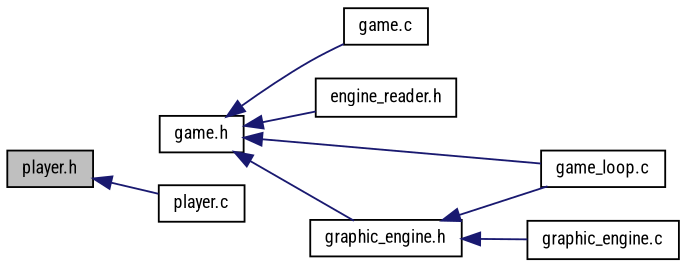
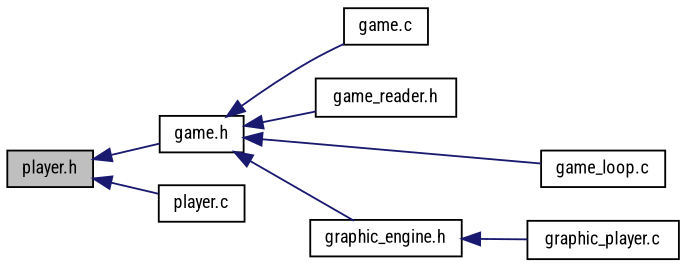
node "engine_reader.h": label "engine_reader.h" -> "game_reader.h"
edge "game.h" -> "player.h": added
edge "game_loop.c" -> "graphic_engine.h": removed
node "graphic_engine.c": label "graphic_engine.c" -> "graphic_player.c"
